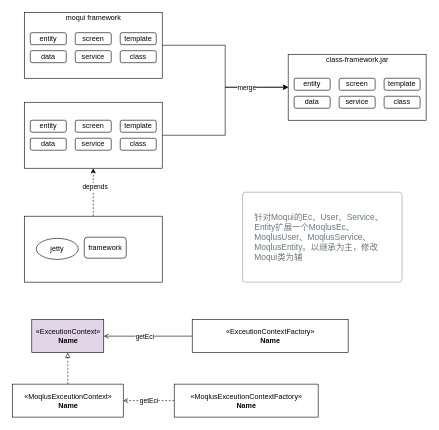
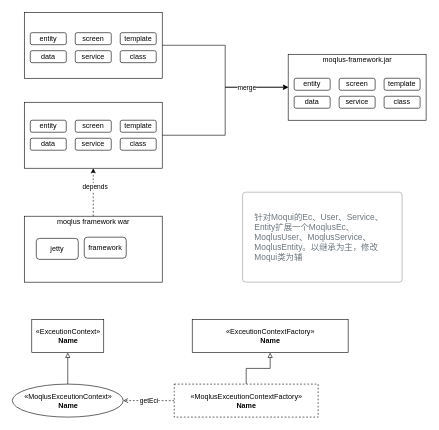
node "moqui framework": removed
node "class-framework.jar": label "class-framework.jar" -> "moqlus-framework.jar"
node "moqlus framework war": added
node "jetty": shape ellipse -> rounded rectangle
node "«ExceutionContext» Name": fillcolor #e1d5e7 -> #ffffff
edge "«ExceutionContextFactory» Name" -> "«ExceutionContext» Name": removed, label "getEci"
edge "«MoqlusExceutionContextFactory» Name" -> "«ExceutionContextFactory» Name": added
edge "«MoqlusExceutionContext» Name" -> "«ExceutionContext» Name": style dashed -> solid
node "«MoqlusExceutionContext» Name": shape rectangle -> ellipse
node "«MoqlusExceutionContextFactory» Name": style solid -> dashed
